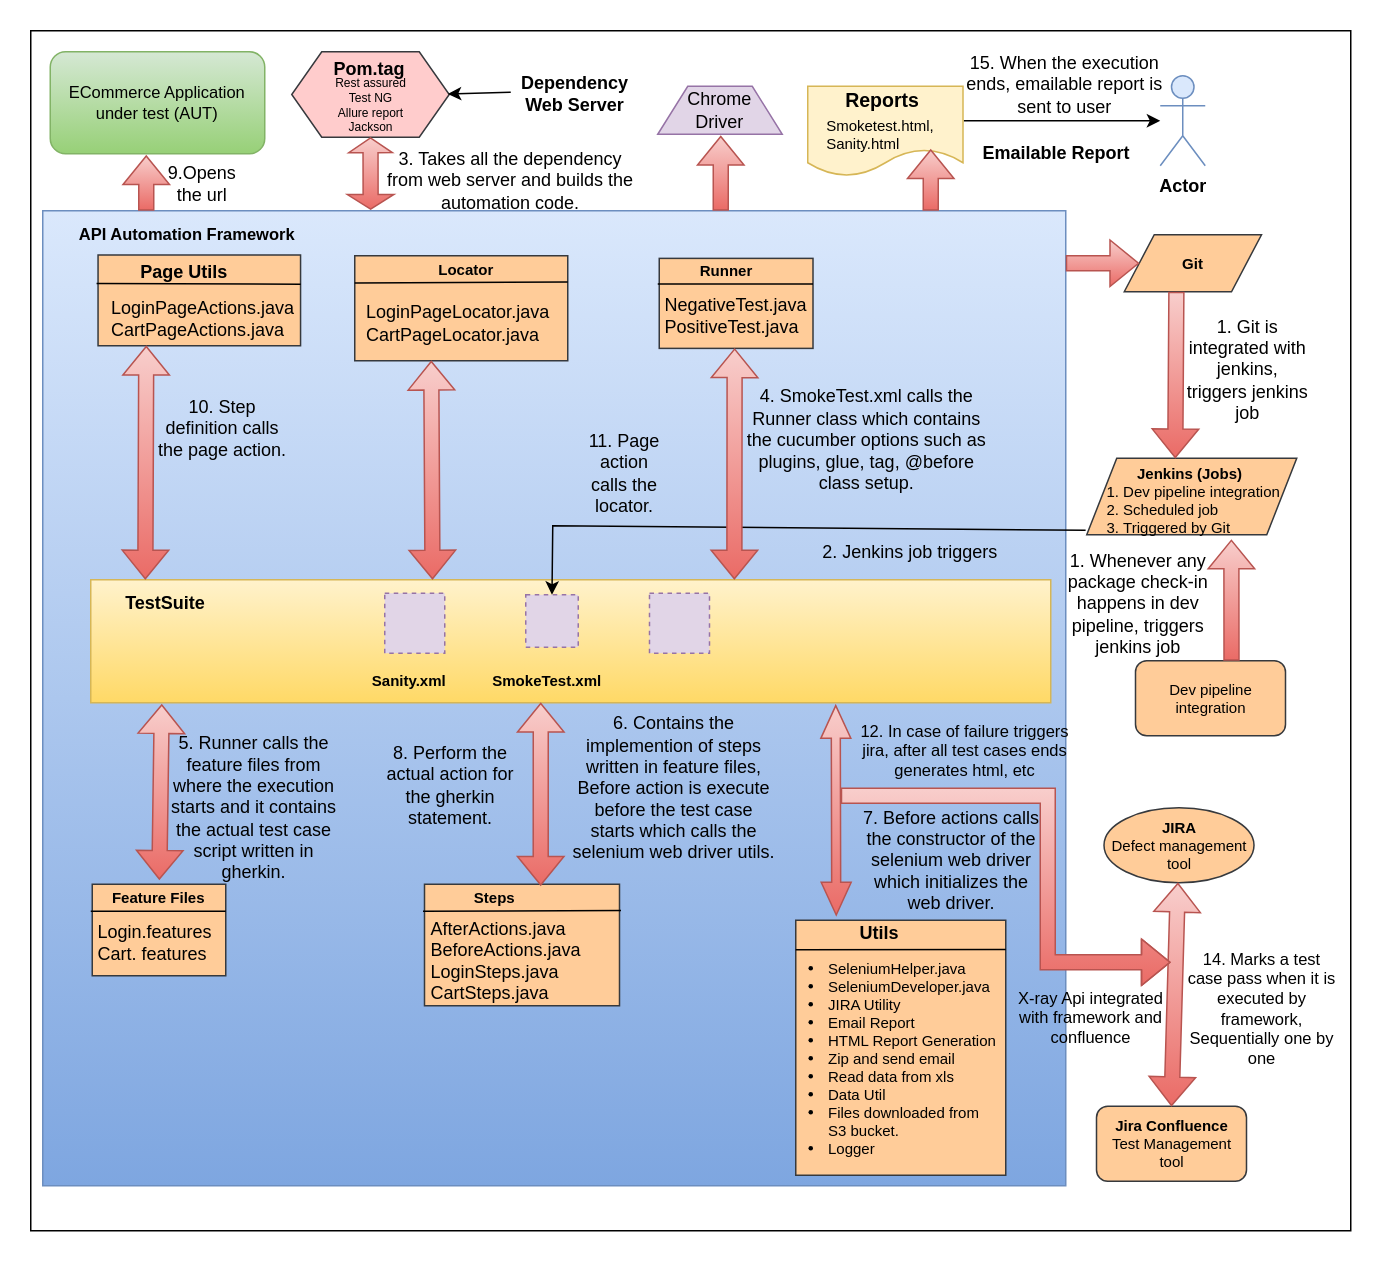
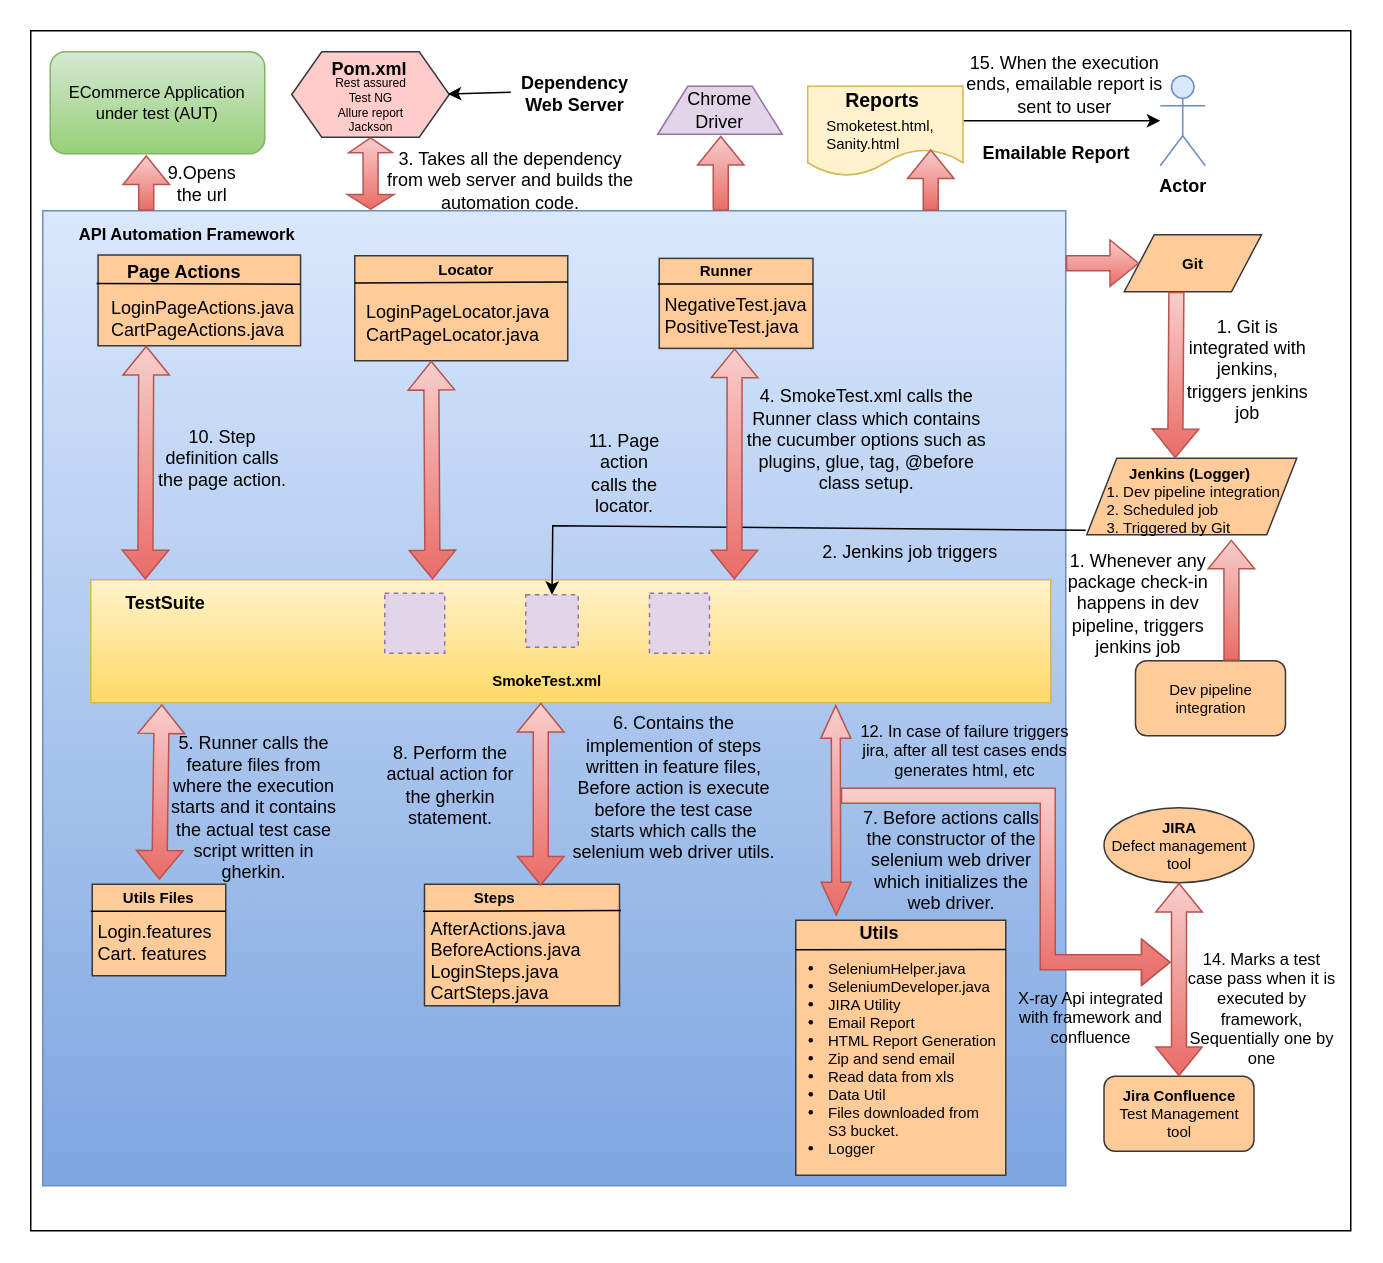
node "Pom.tag": label "Pom.tag" -> "Pom.xml"
node "Page Utils": label "Page Utils" -> "Page Actions"
node "10. Step definition calls the page action.": moved (223, 428) -> (223, 458)
node "Jenkins (Jobs)": label "Jenkins (Jobs)" -> "Jenkins (Logger)"
node "Sanity.xml": removed
node "Feature Files": label "Feature Files" -> "Utils Files"
node "Jira Confluence Test Management tool": moved (1172, 1144) -> (1179, 1114)
